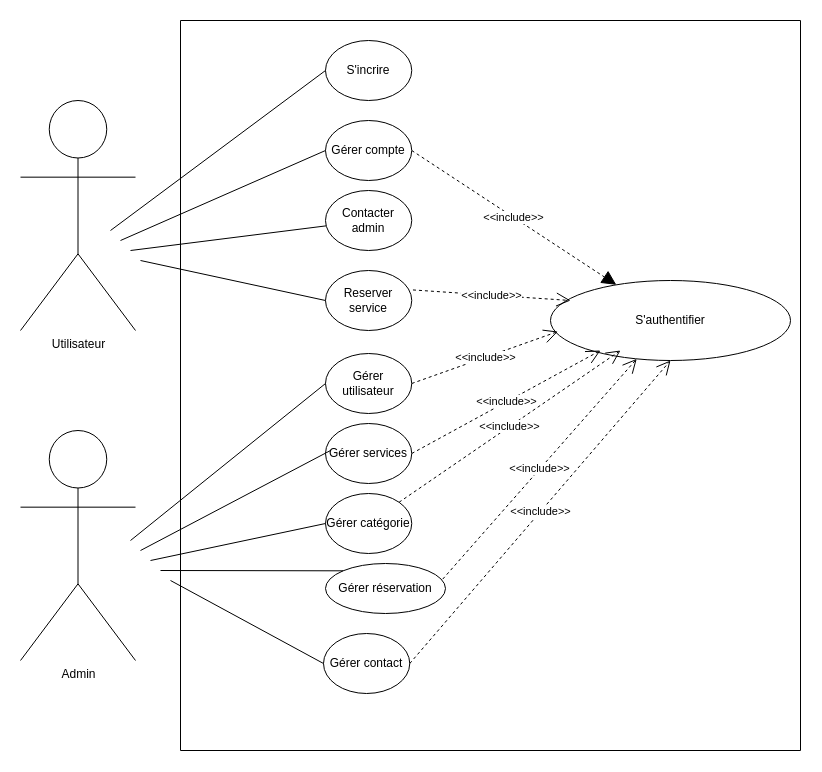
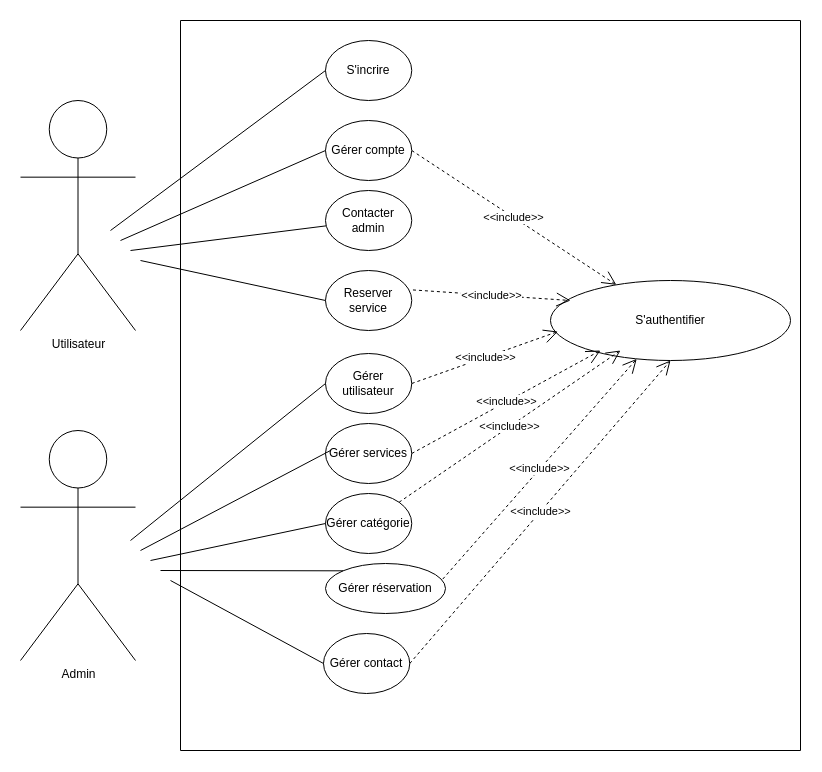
edge "Gérer compte" -> "S'authentifier": arrowhead block -> open
